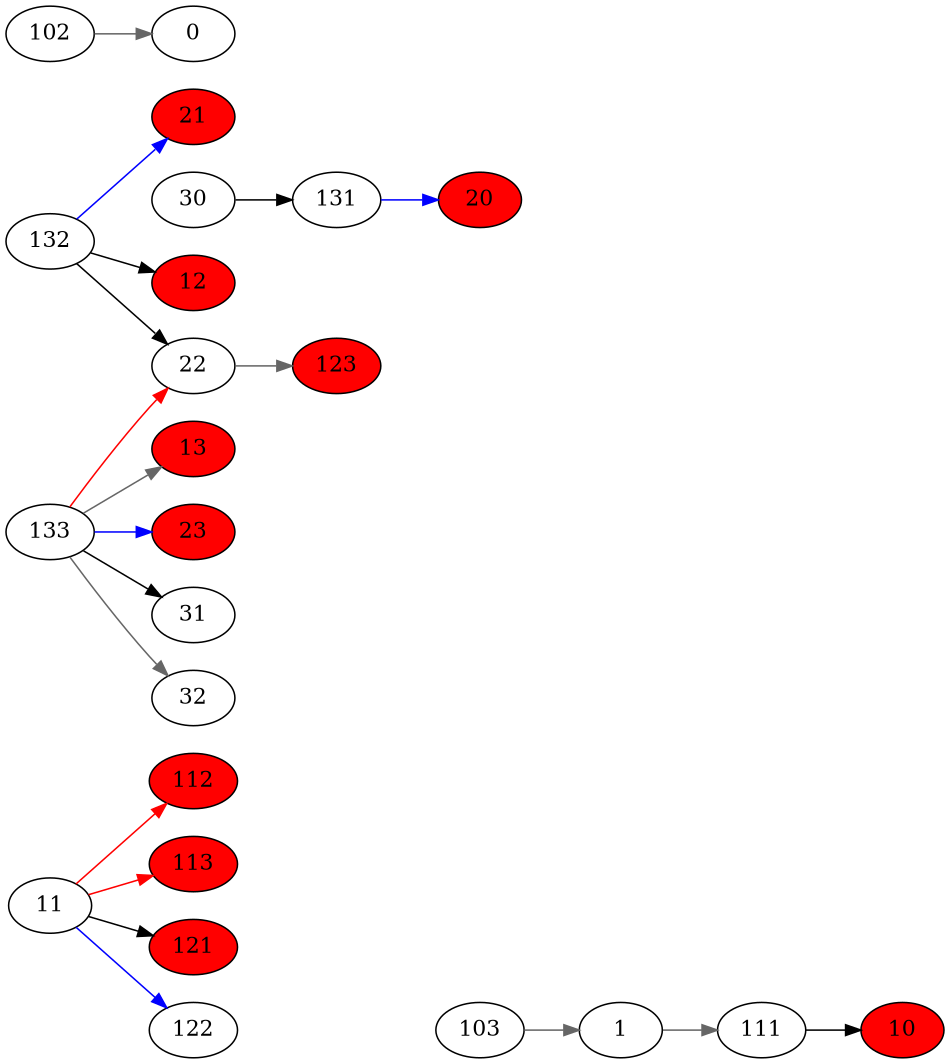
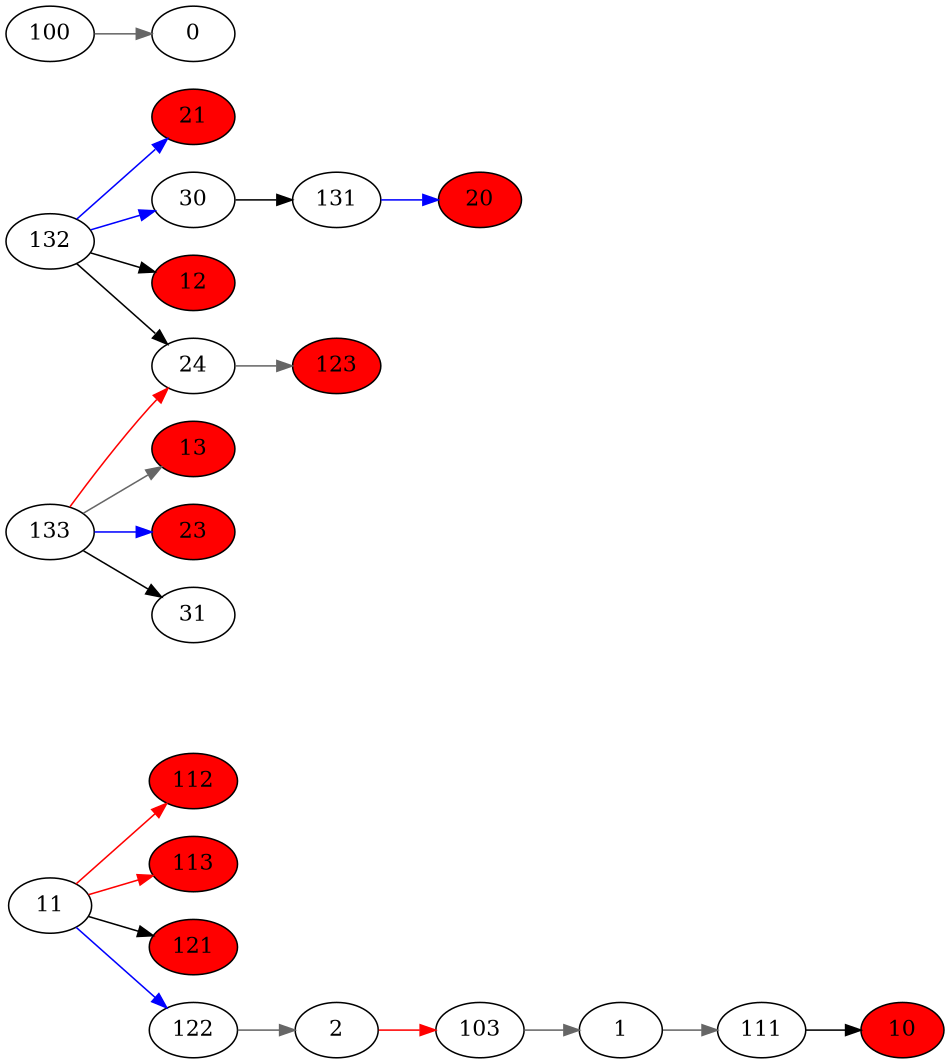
node "102": label "102" -> "100"
edge "132" -> "30": added
node "22": label "22" -> "24"
node "32": removed
node "2": added
